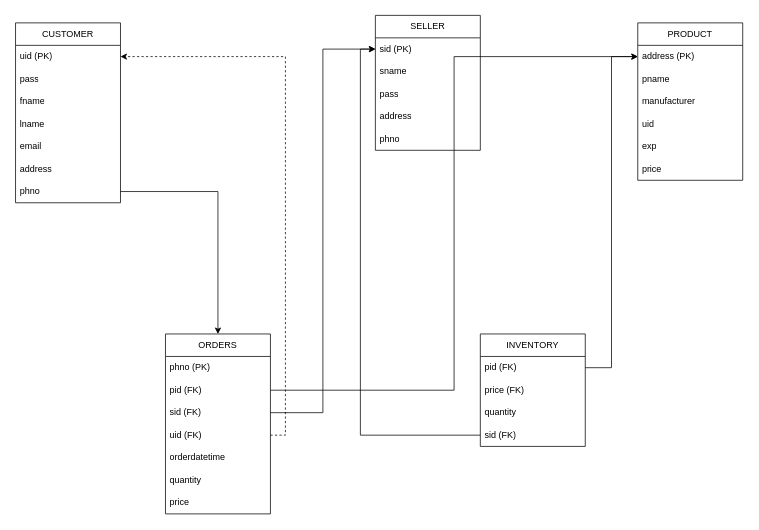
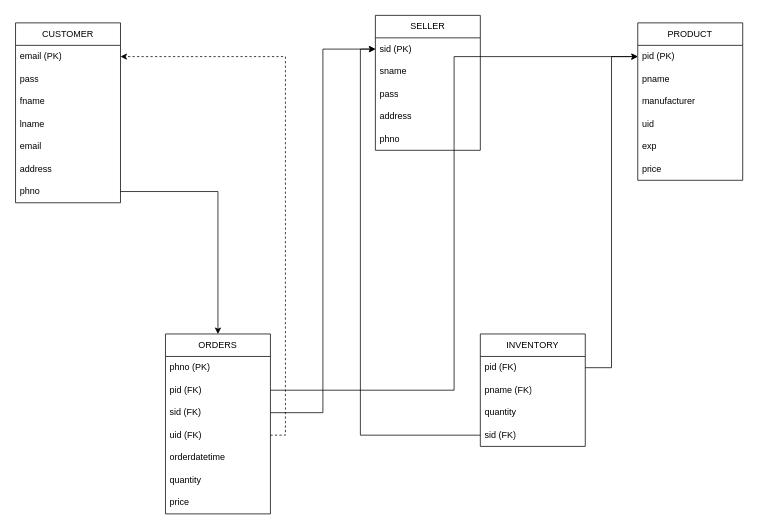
node "uid (PK)": label "uid (PK)" -> "email (PK)"
node "address (PK)": label "address (PK)" -> "pid (PK)"
node "price (FK)": label "price (FK)" -> "pname (FK)"
